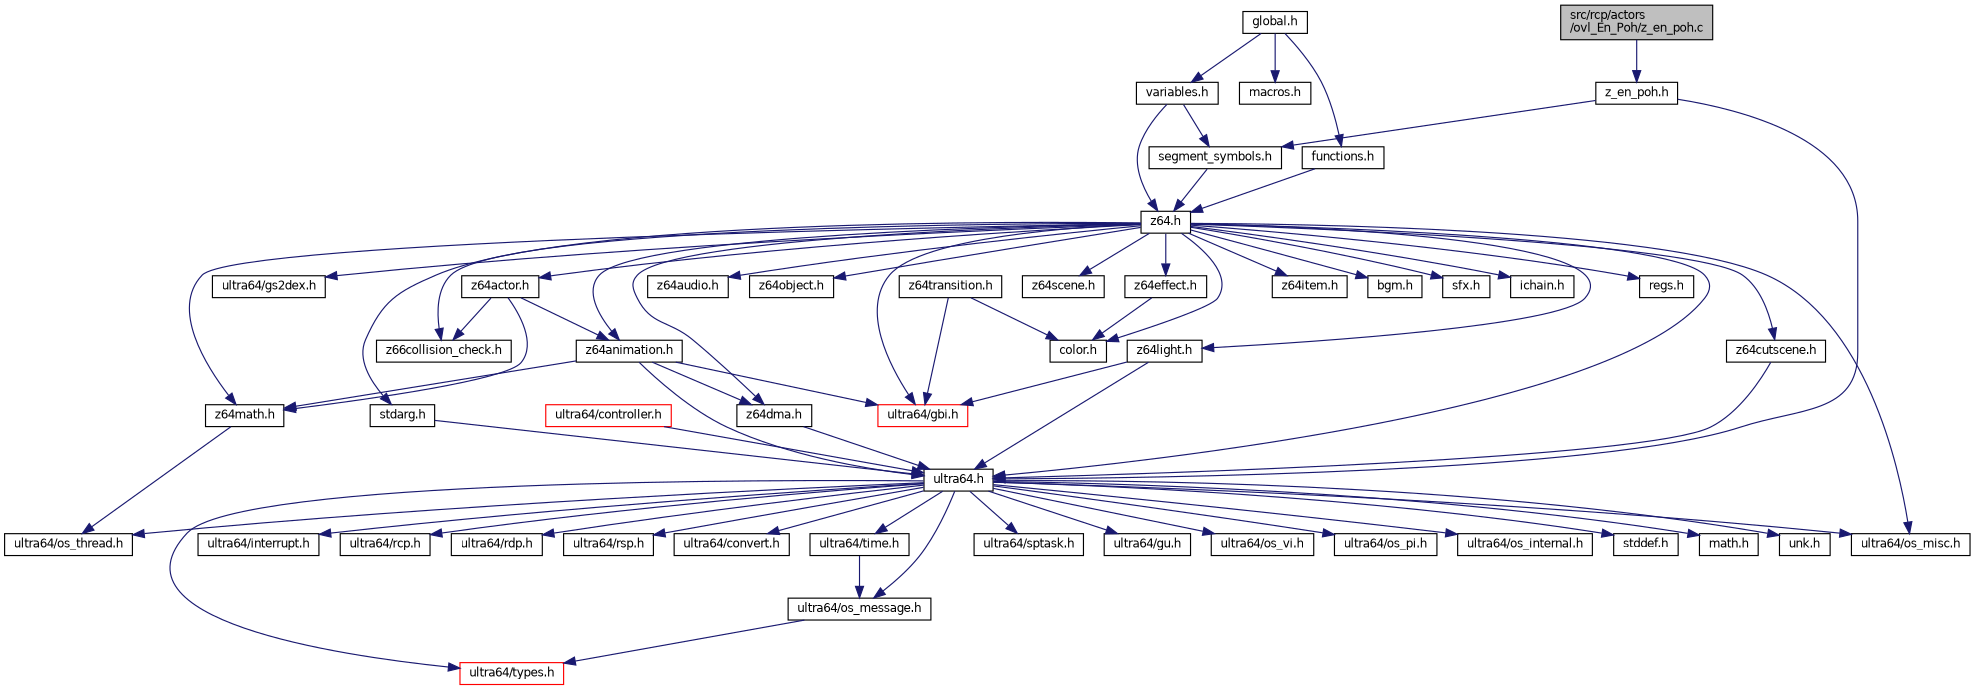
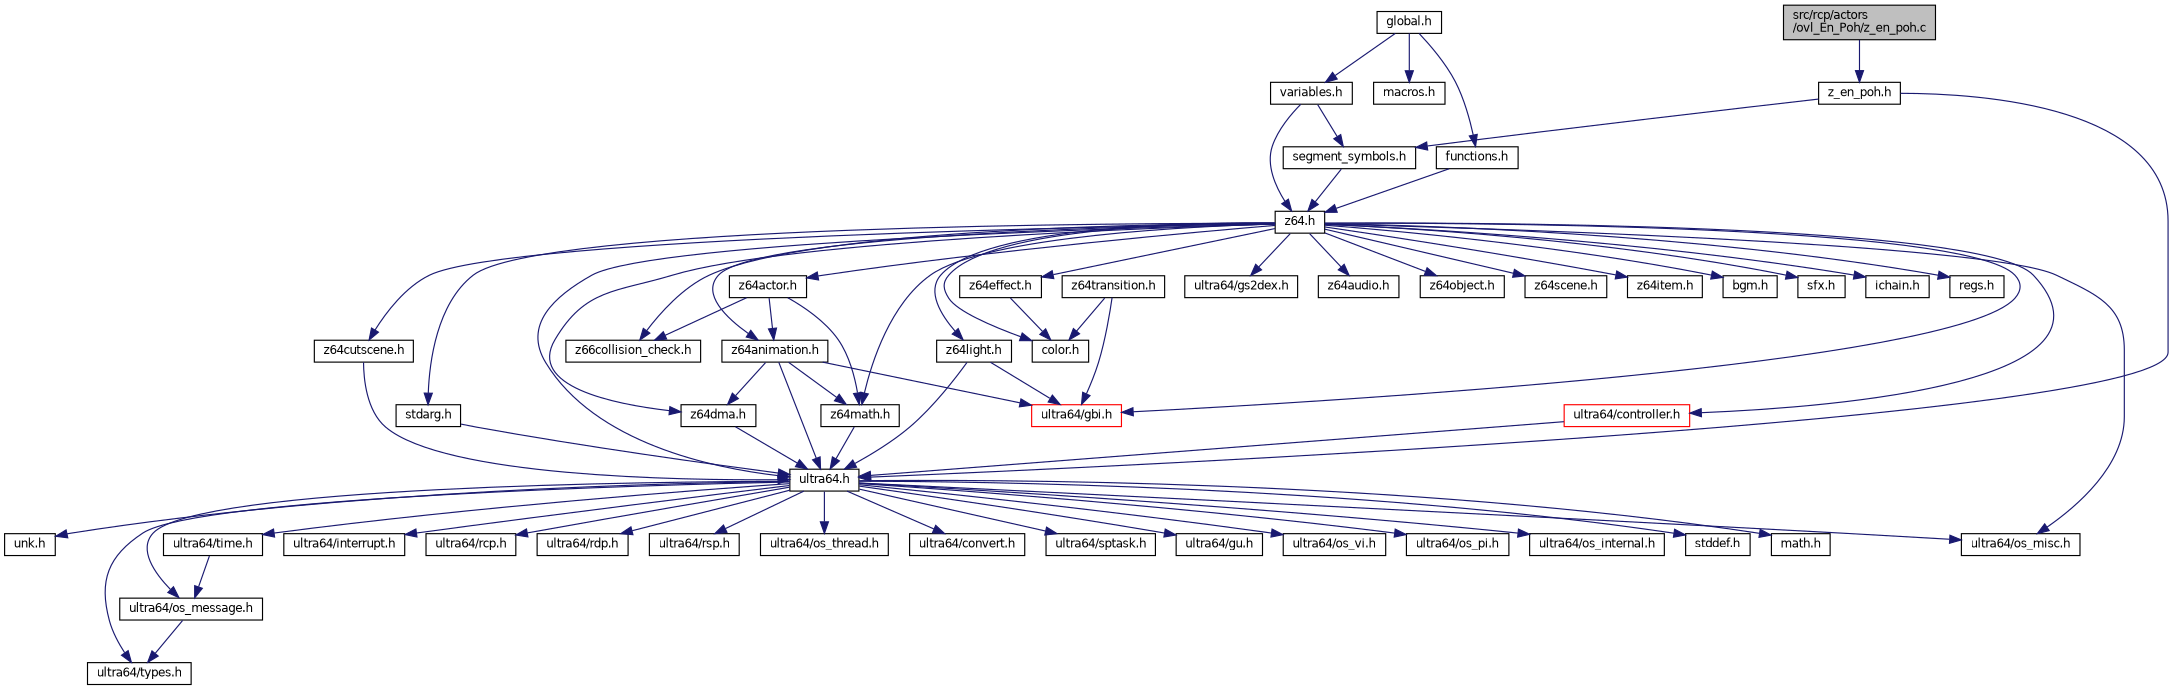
edge "z64.h" -> "ultra64/controller.h": added
edge "z64math.h" -> "ultra64/os_thread.h": now "z64math.h" -> "ultra64.h"
node "ultra64/types.h": color red -> black
